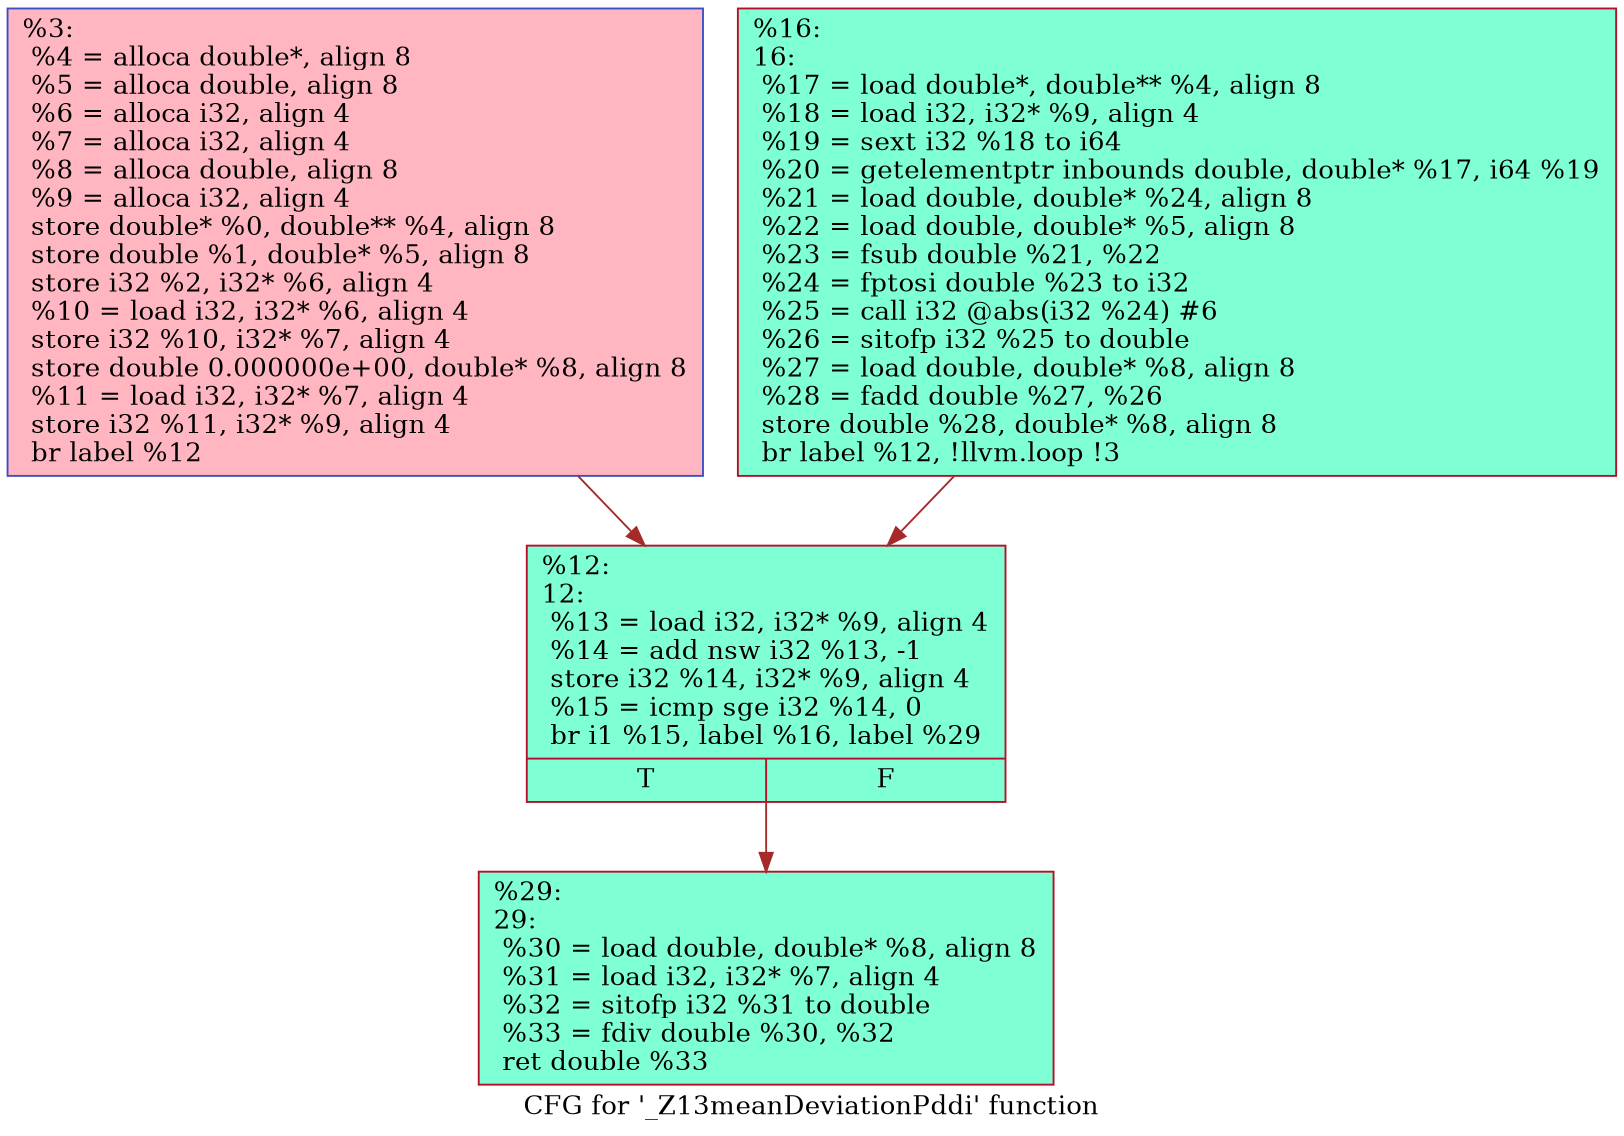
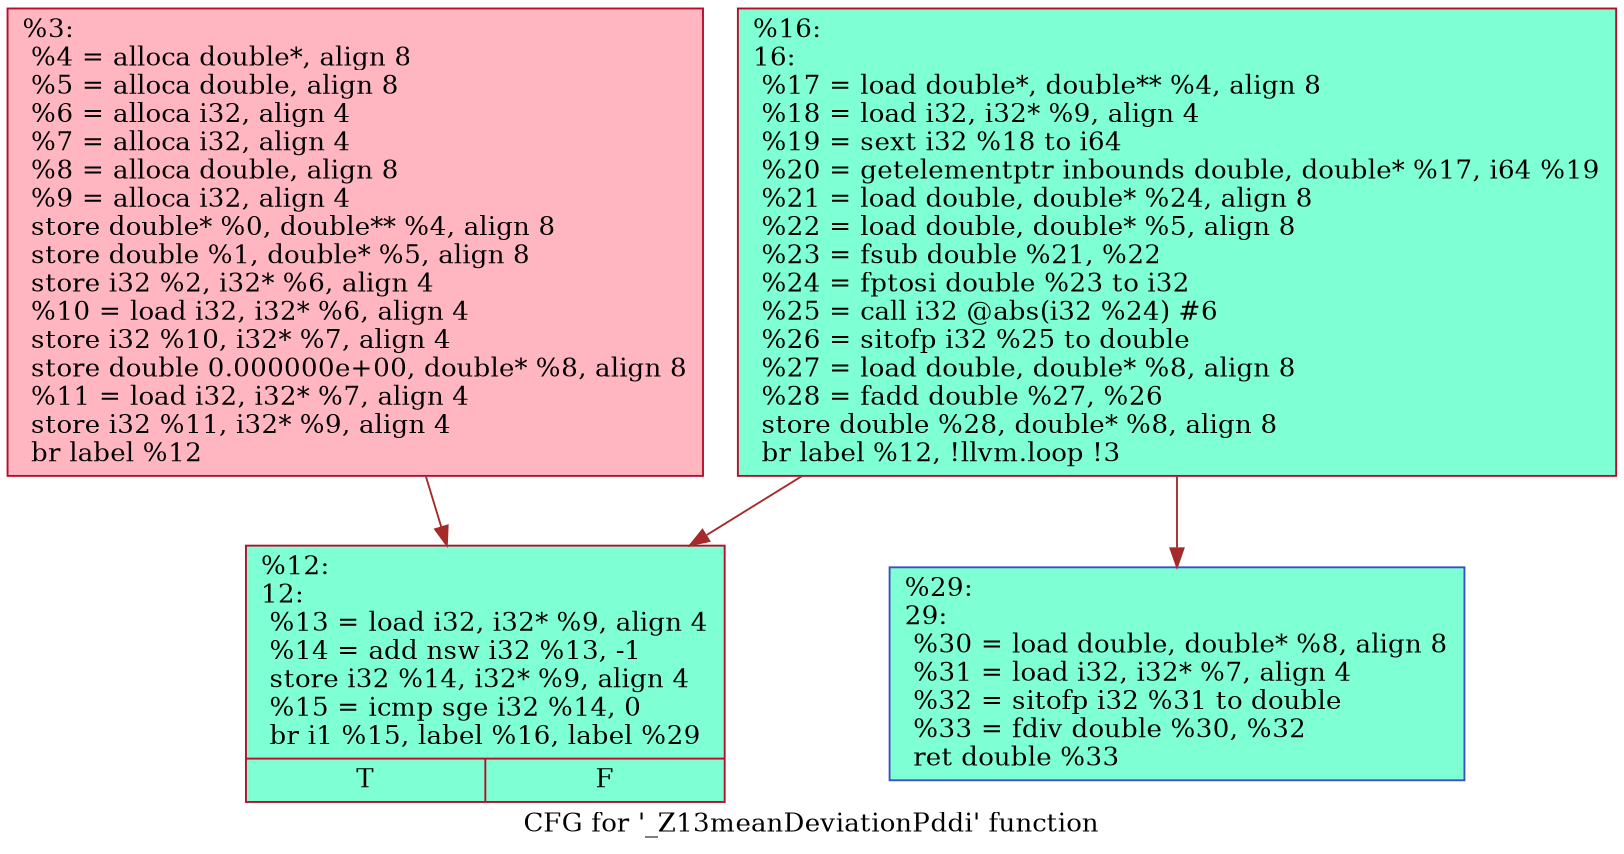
node "%3:": color #3d50c3ff -> #b70d28ff
edge "%12:" -> "%29:": now "%16:" -> "%29:"
node "%29:": color #b70d28ff -> #3d50c3ff
